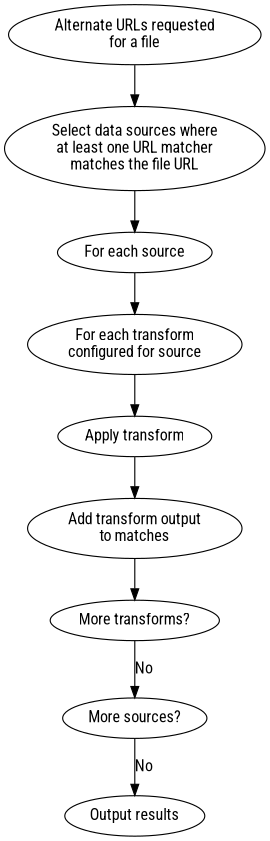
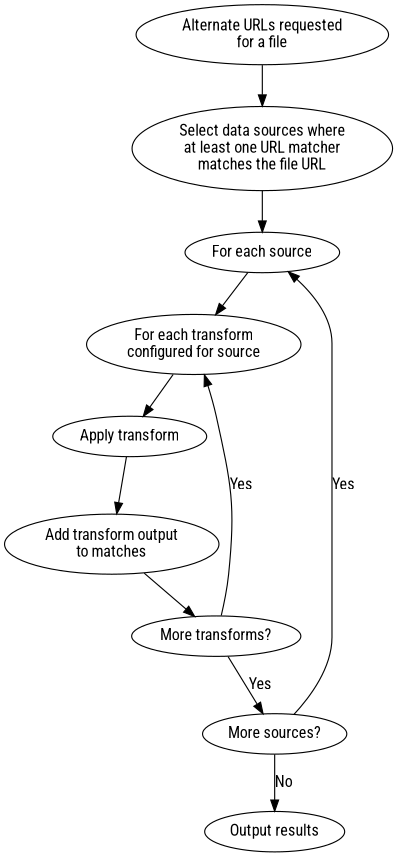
edge "More sources?" -> "For each source": added, label "Yes"
edge "More transforms?" -> "For each transform configured for source": added, label "Yes"
edge "More transforms?" -> "More sources?": label "No" -> "Yes"
